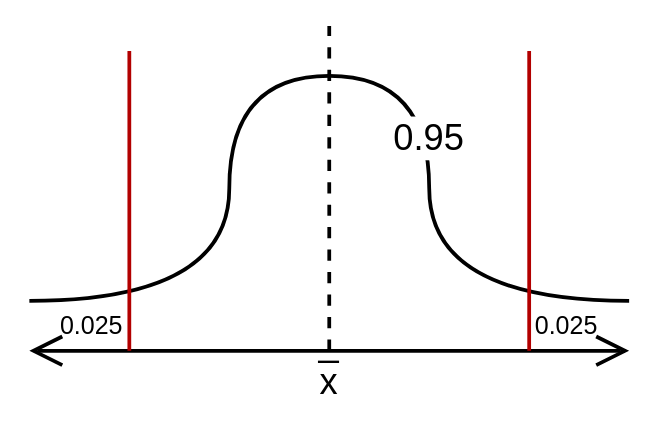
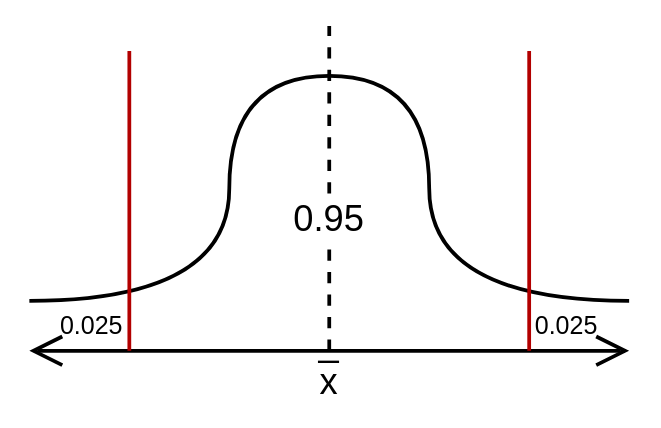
node "0.95": moved (429, 138) -> (329, 219)
